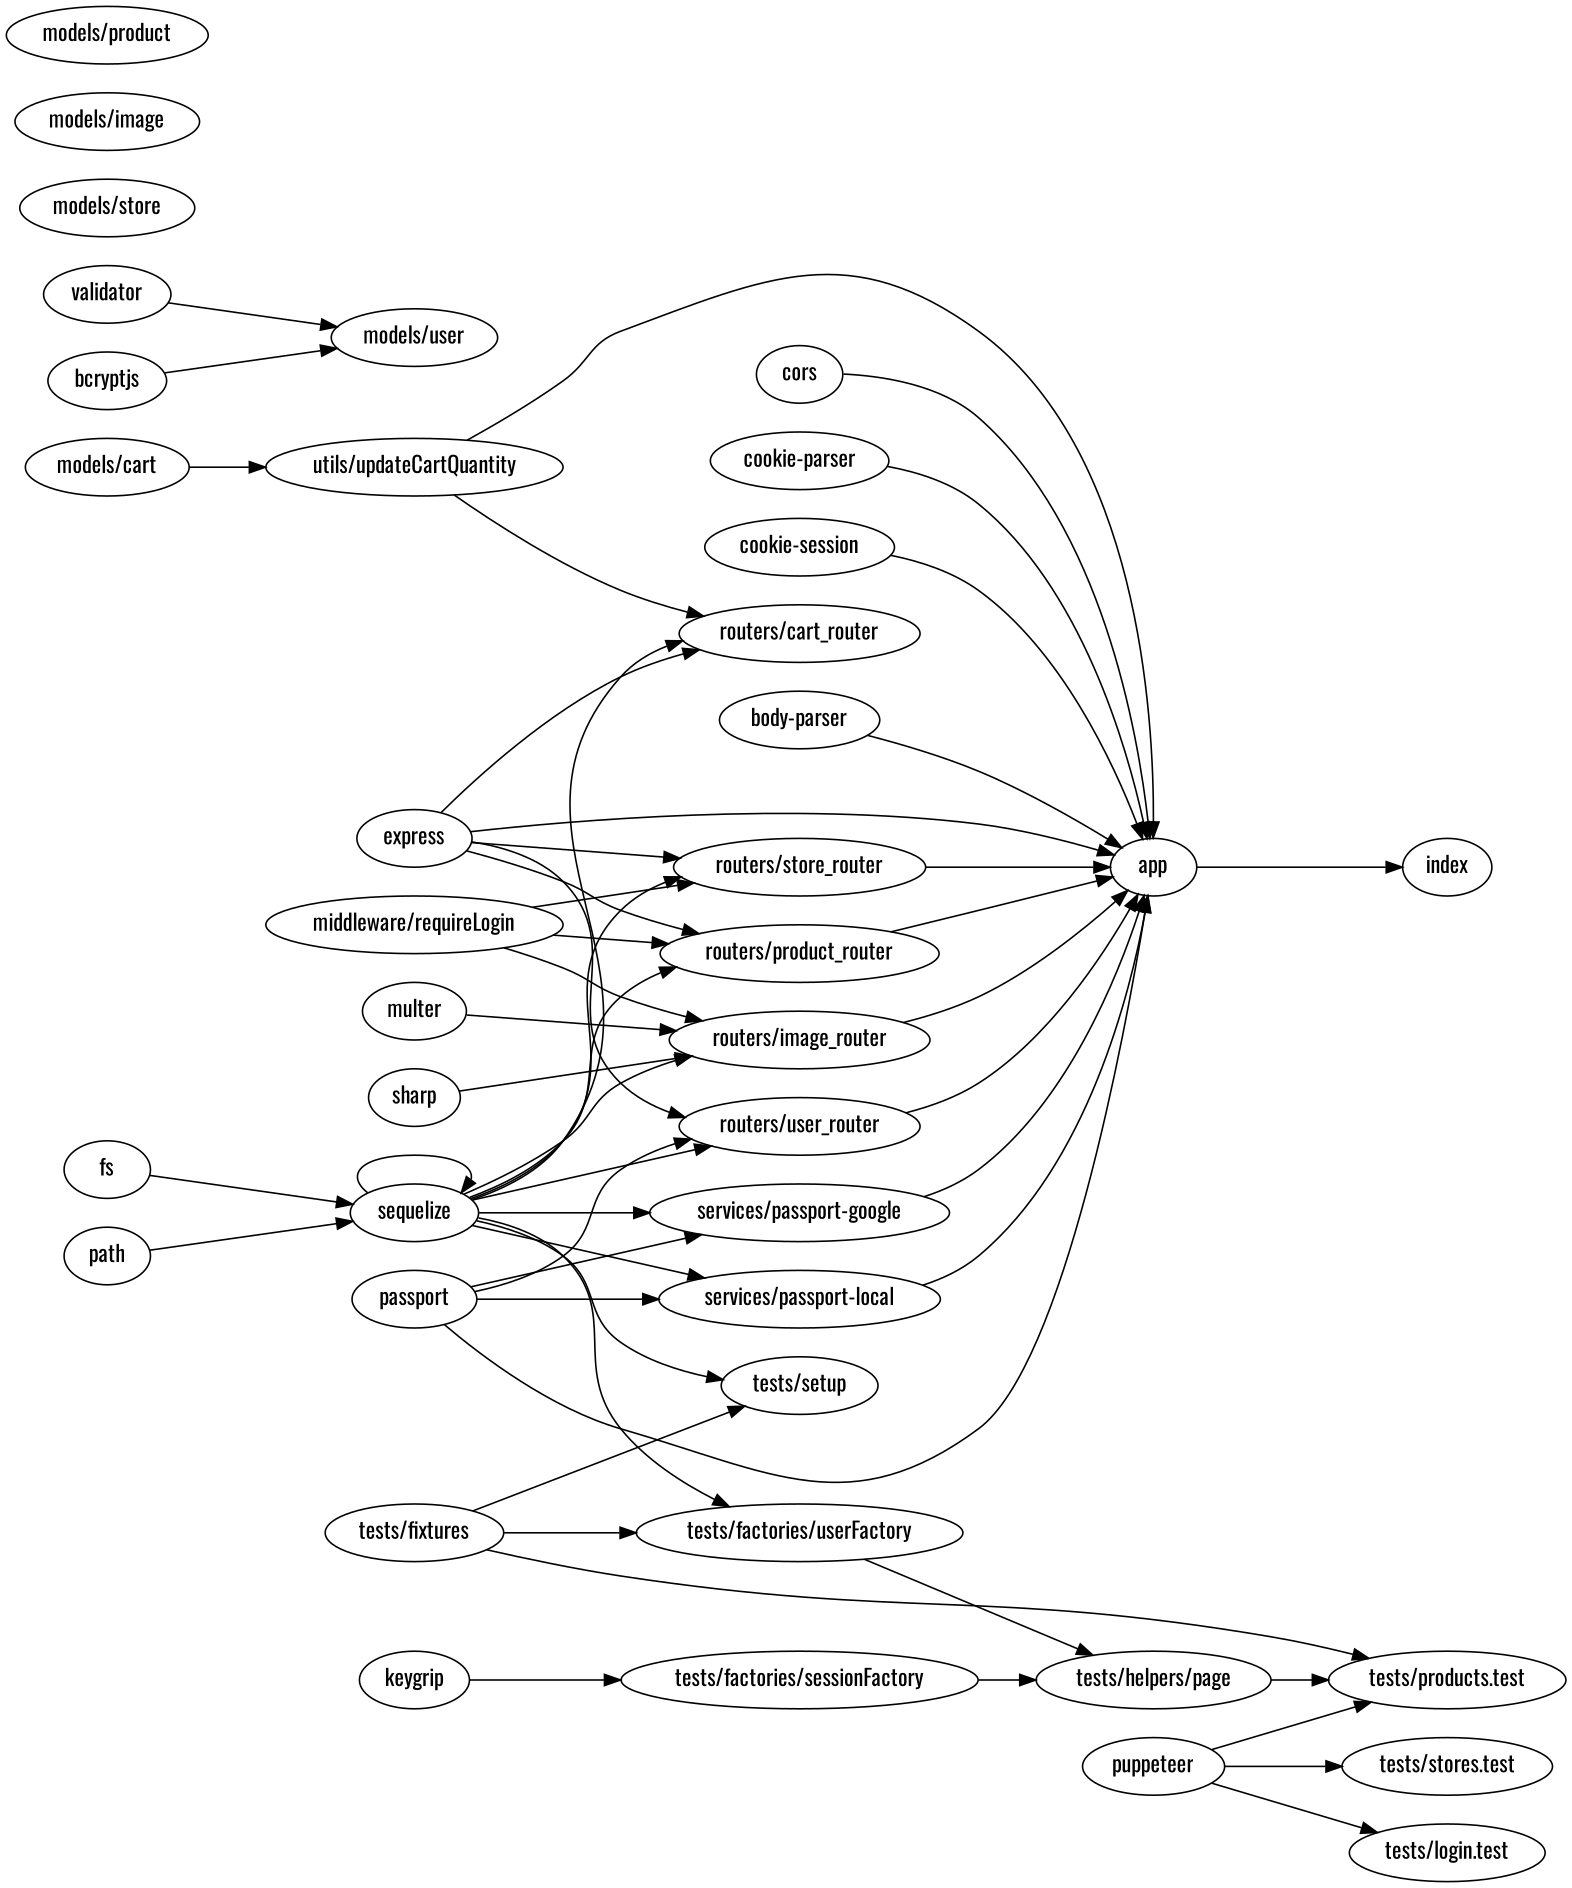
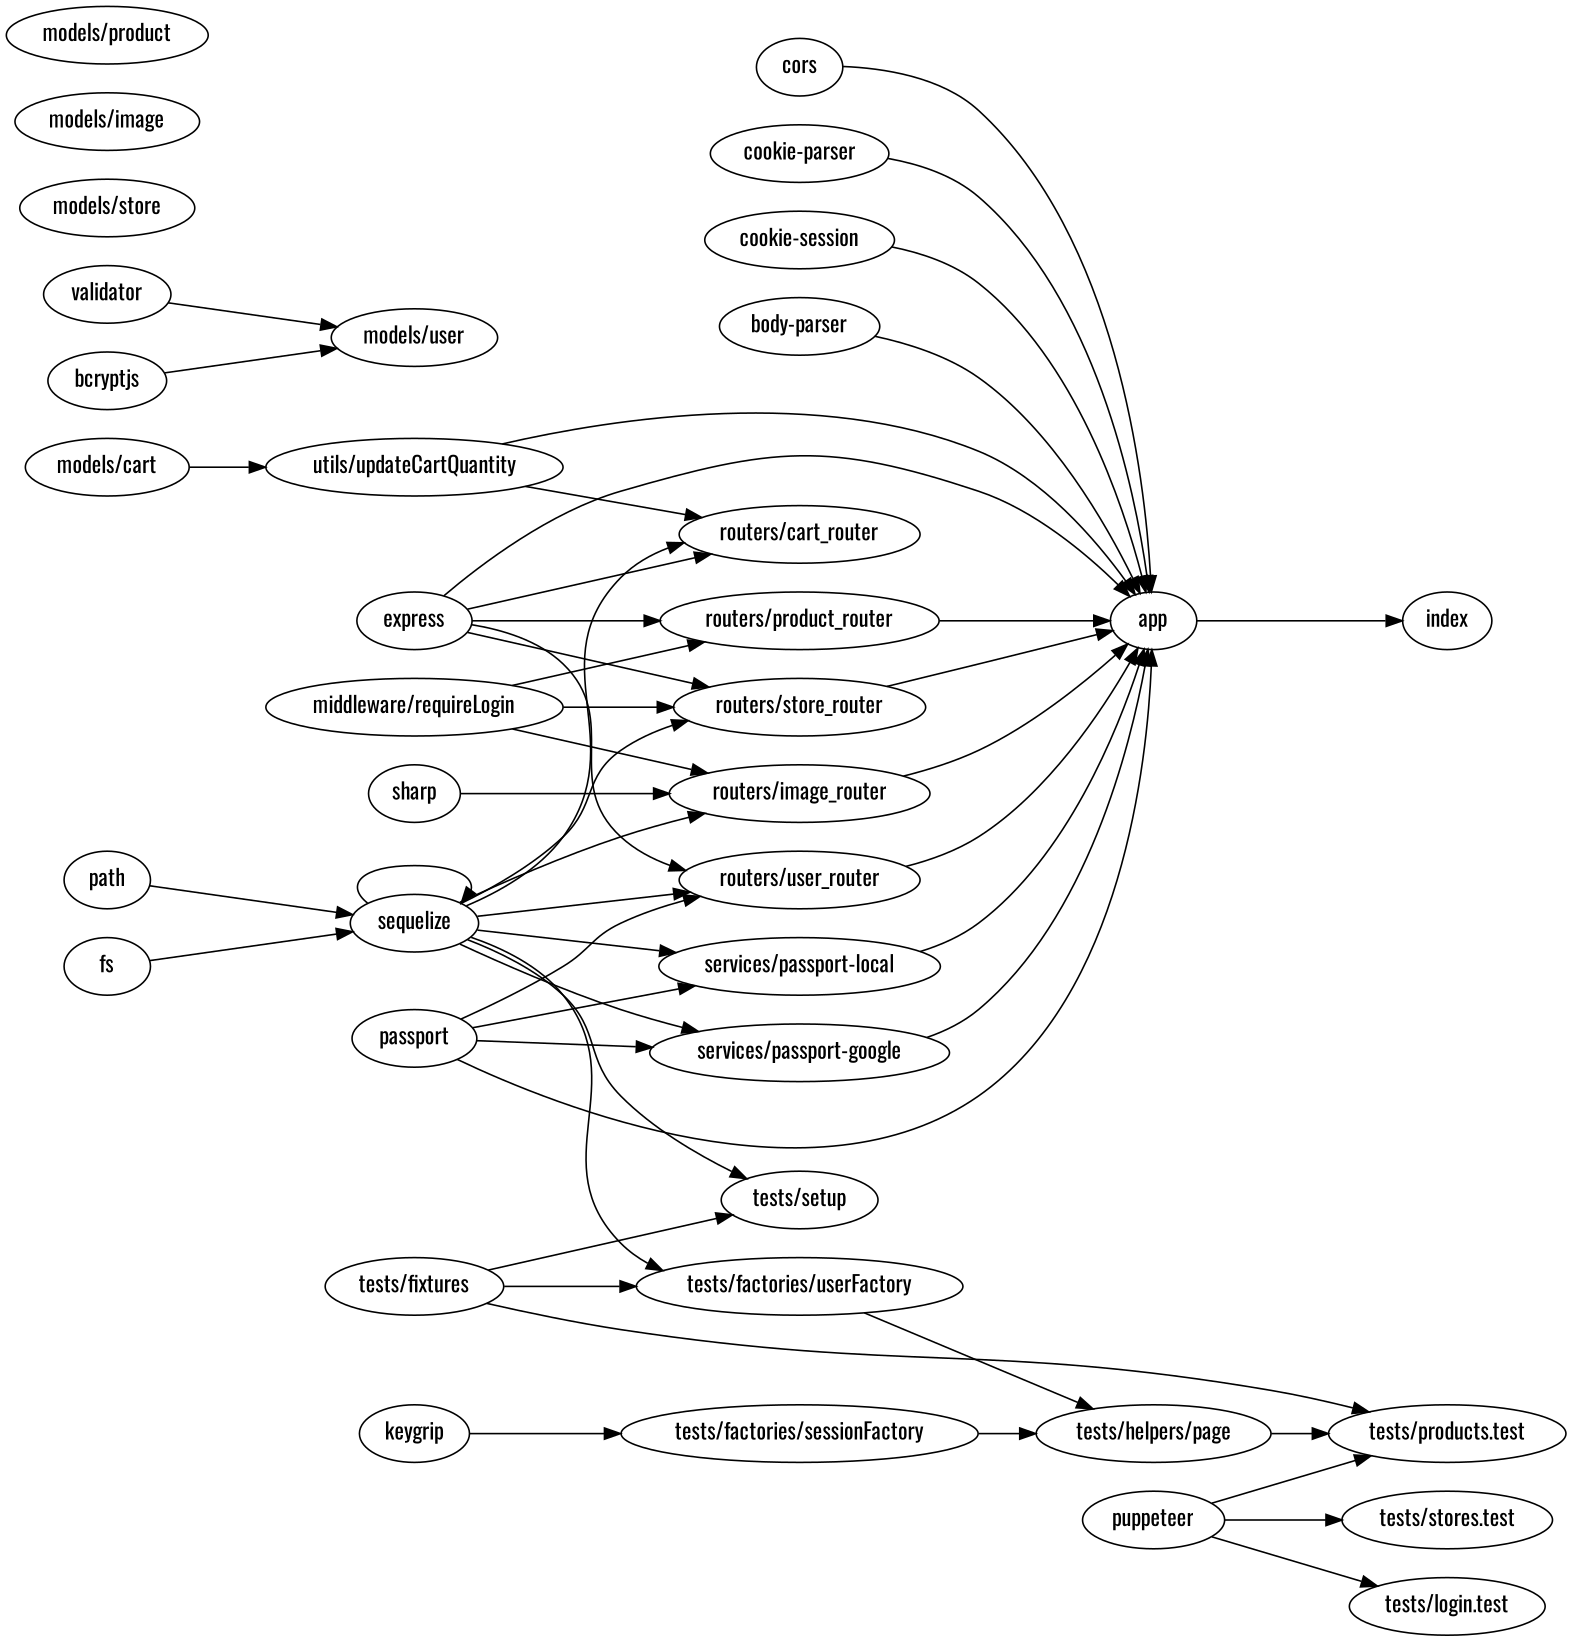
node "multer": removed
edge "sequelize" -> "routers/product_router": removed
